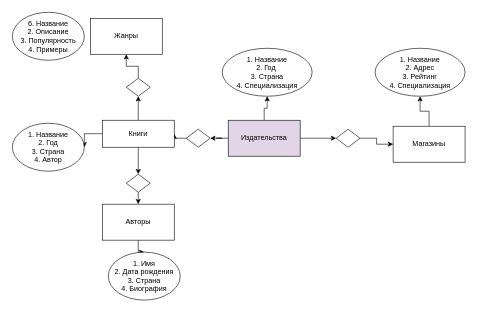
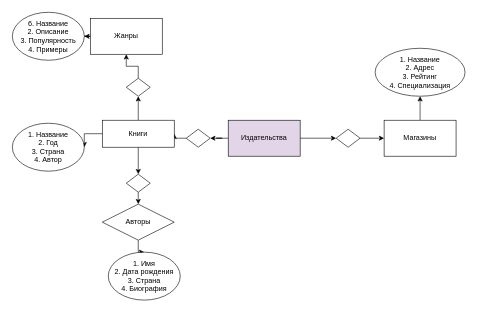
edge "Жанры" -> "6. Название 2. Описание 3. Популярность 4. Примеры": added
node "1. Название 2. Год 3. Страна 4. Специализация": removed
edge "Издательства" -> "1. Название 2. Год 3. Страна 4. Специализация": removed
node "Магазины": moved (429, 144) -> (420, 138)
node "Авторы": shape rectangle -> diamond
